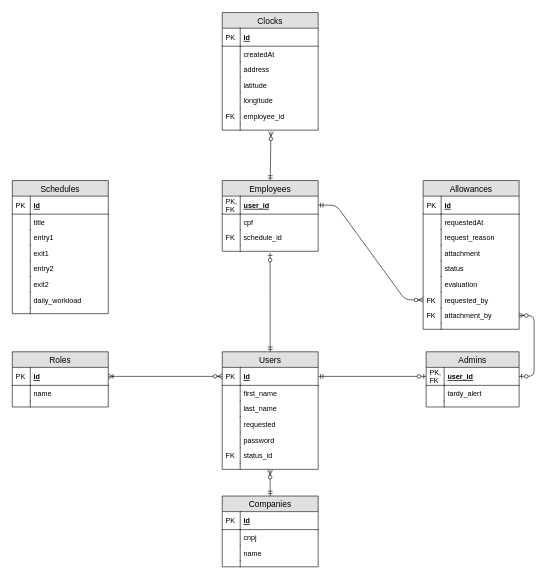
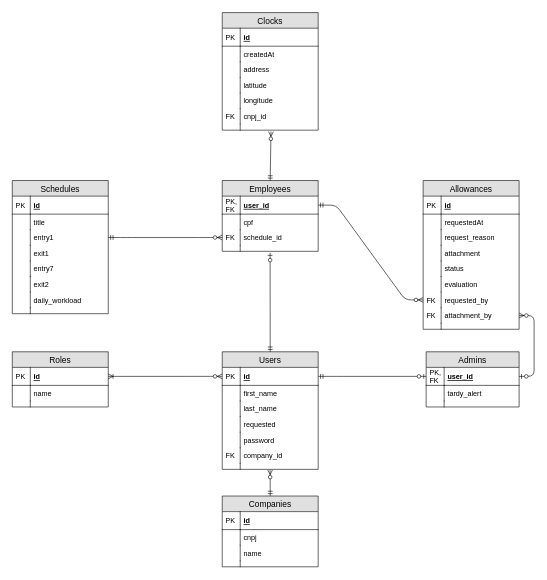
node "employee_id": label "employee_id" -> "cnpj_id"
edge "entry1" -- "schedule_id": added
node "entry2": label "entry2" -> "entry7"
node "status_id": label "status_id" -> "company_id"
